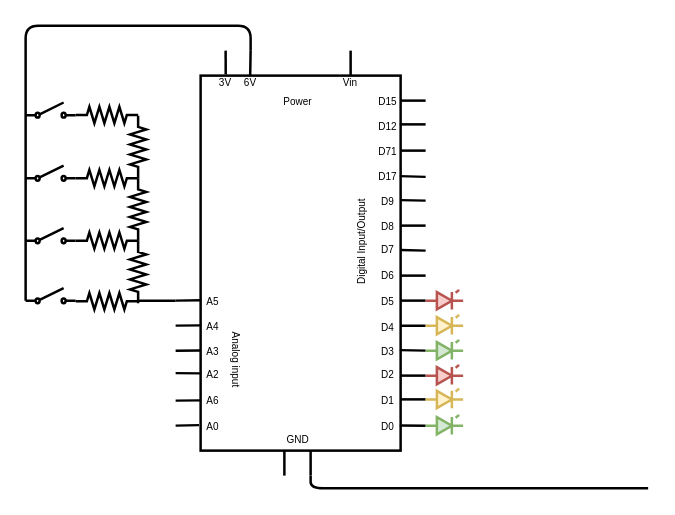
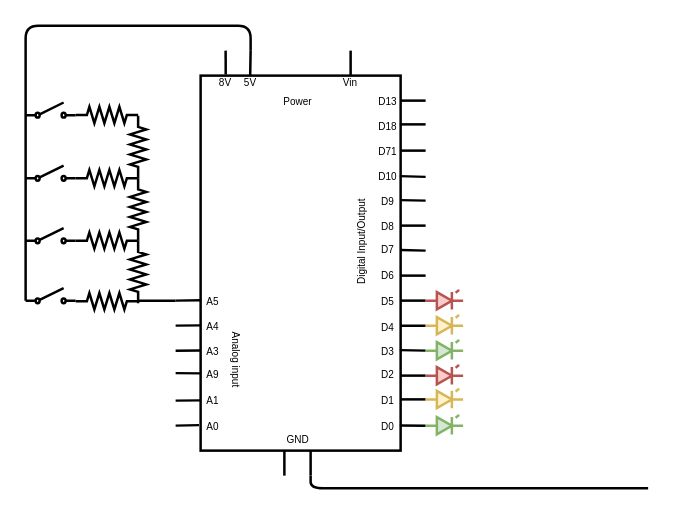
node "3V": label "3V" -> "8V"
node "6V": label "6V" -> "5V"
node "D15": label "D15" -> "D13"
node "D12": label "D12" -> "D18"
node "D17": label "D17" -> "D10"
node "A2": label "A2" -> "A9"
node "A6": label "A6" -> "A1"
